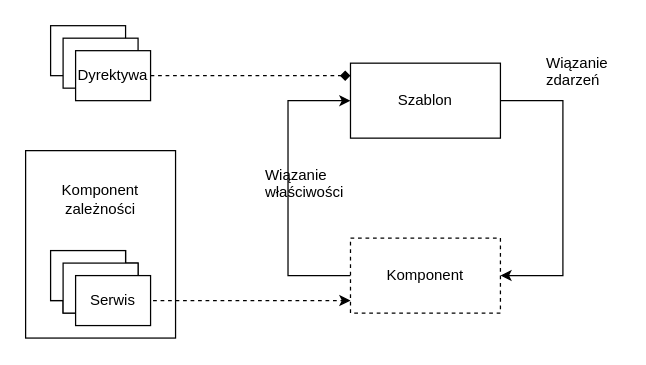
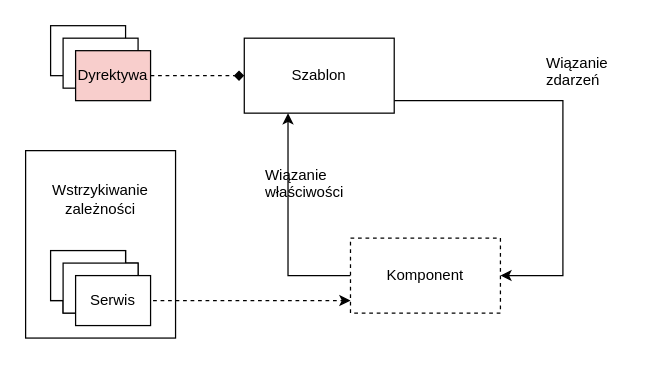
node "Dyrektywa": fillcolor #ffffff -> #f8cecc
node "Szablon": moved (426, 101) -> (319, 76)
node "Komponent zależności": label "Komponent zależności" -> "Wstrzykiwanie zależności"
